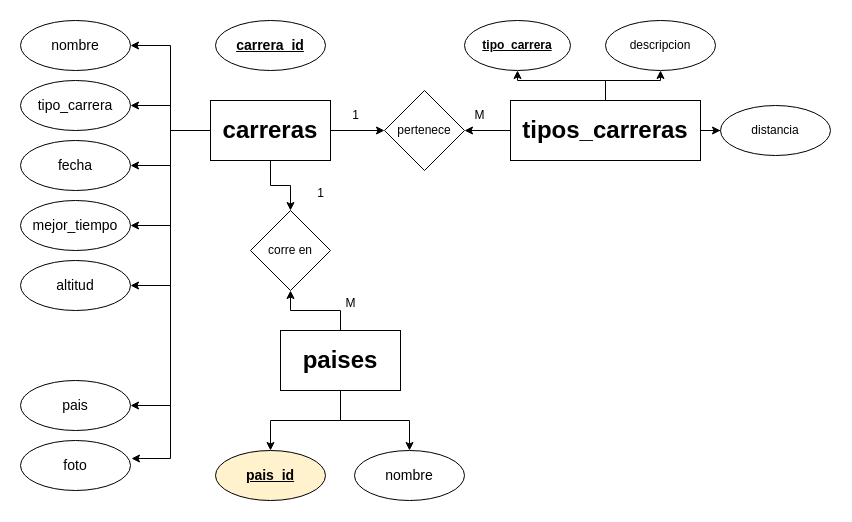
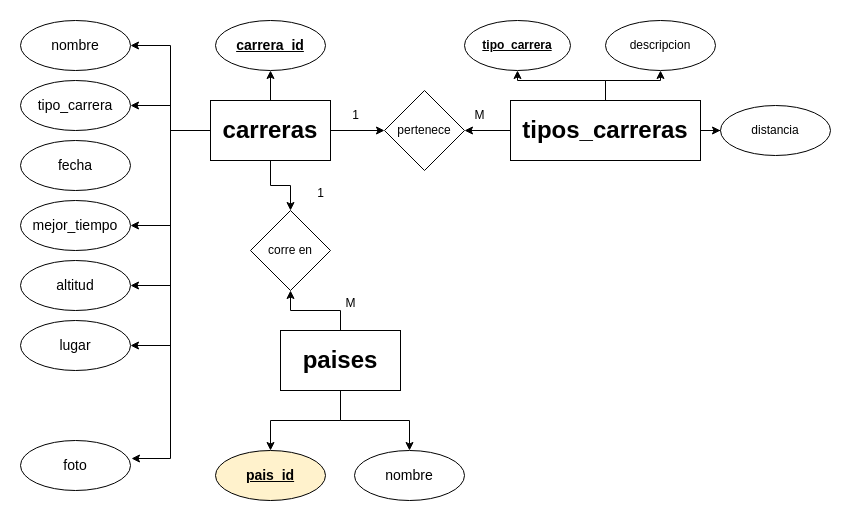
edge "carreras" -> "fecha": now "carreras" -> "carrera_id"
node "lugar": added
edge "carreras" -> "lugar": added
node "pais": removed
edge "carreras" -> "pais": removed
